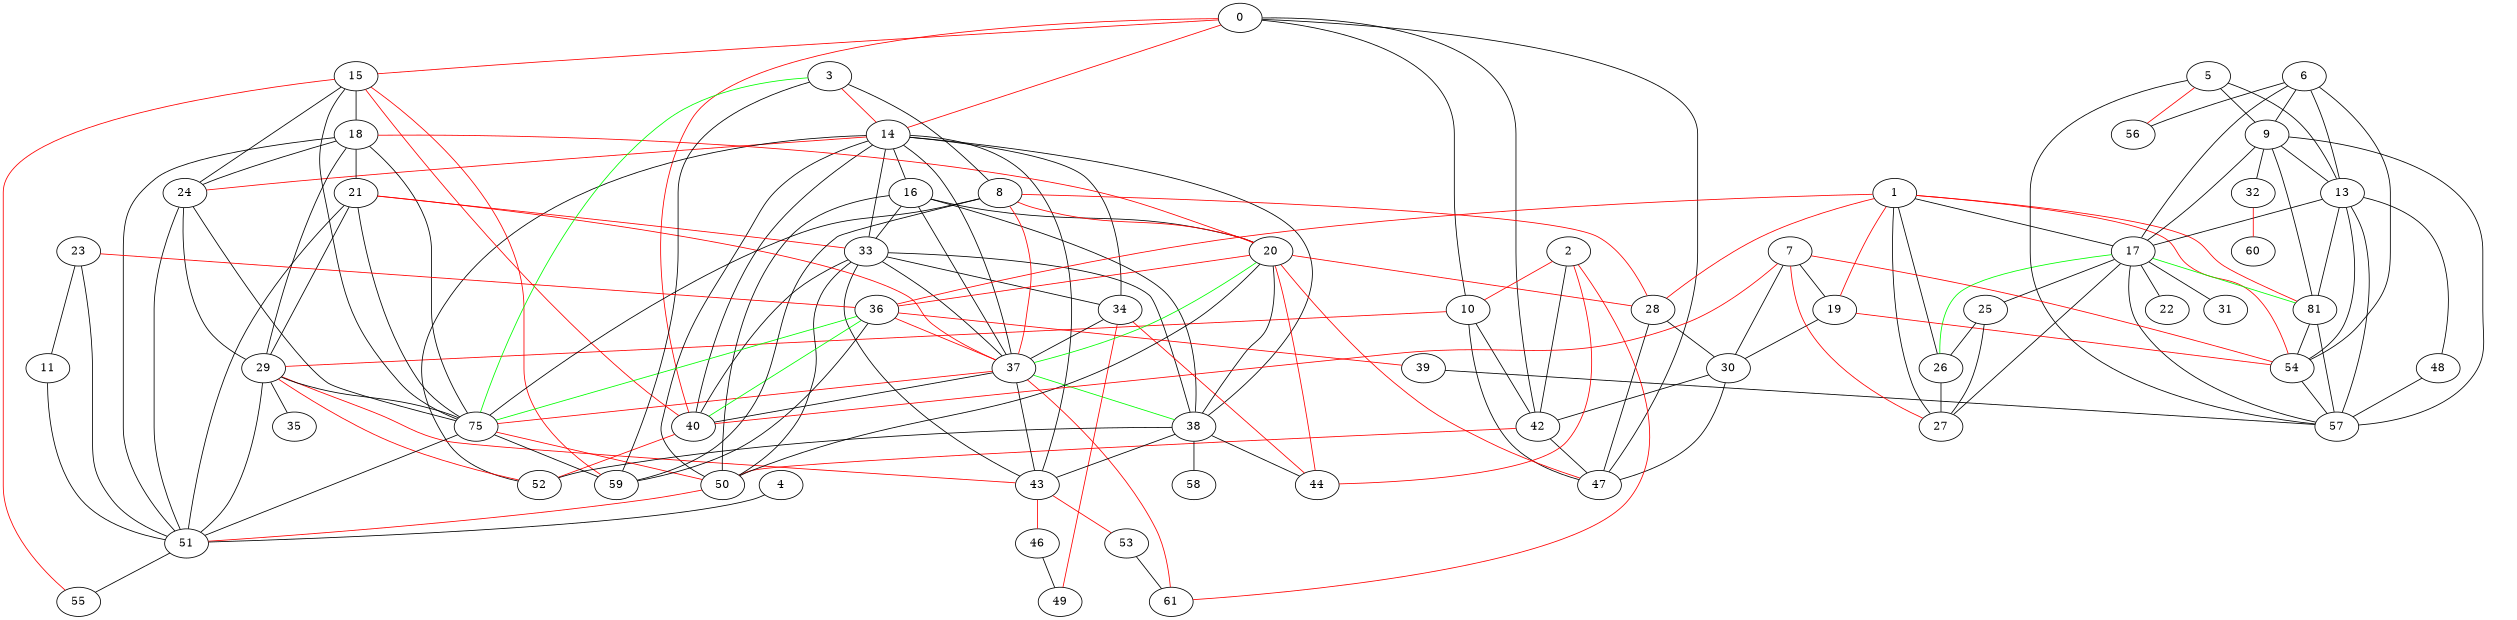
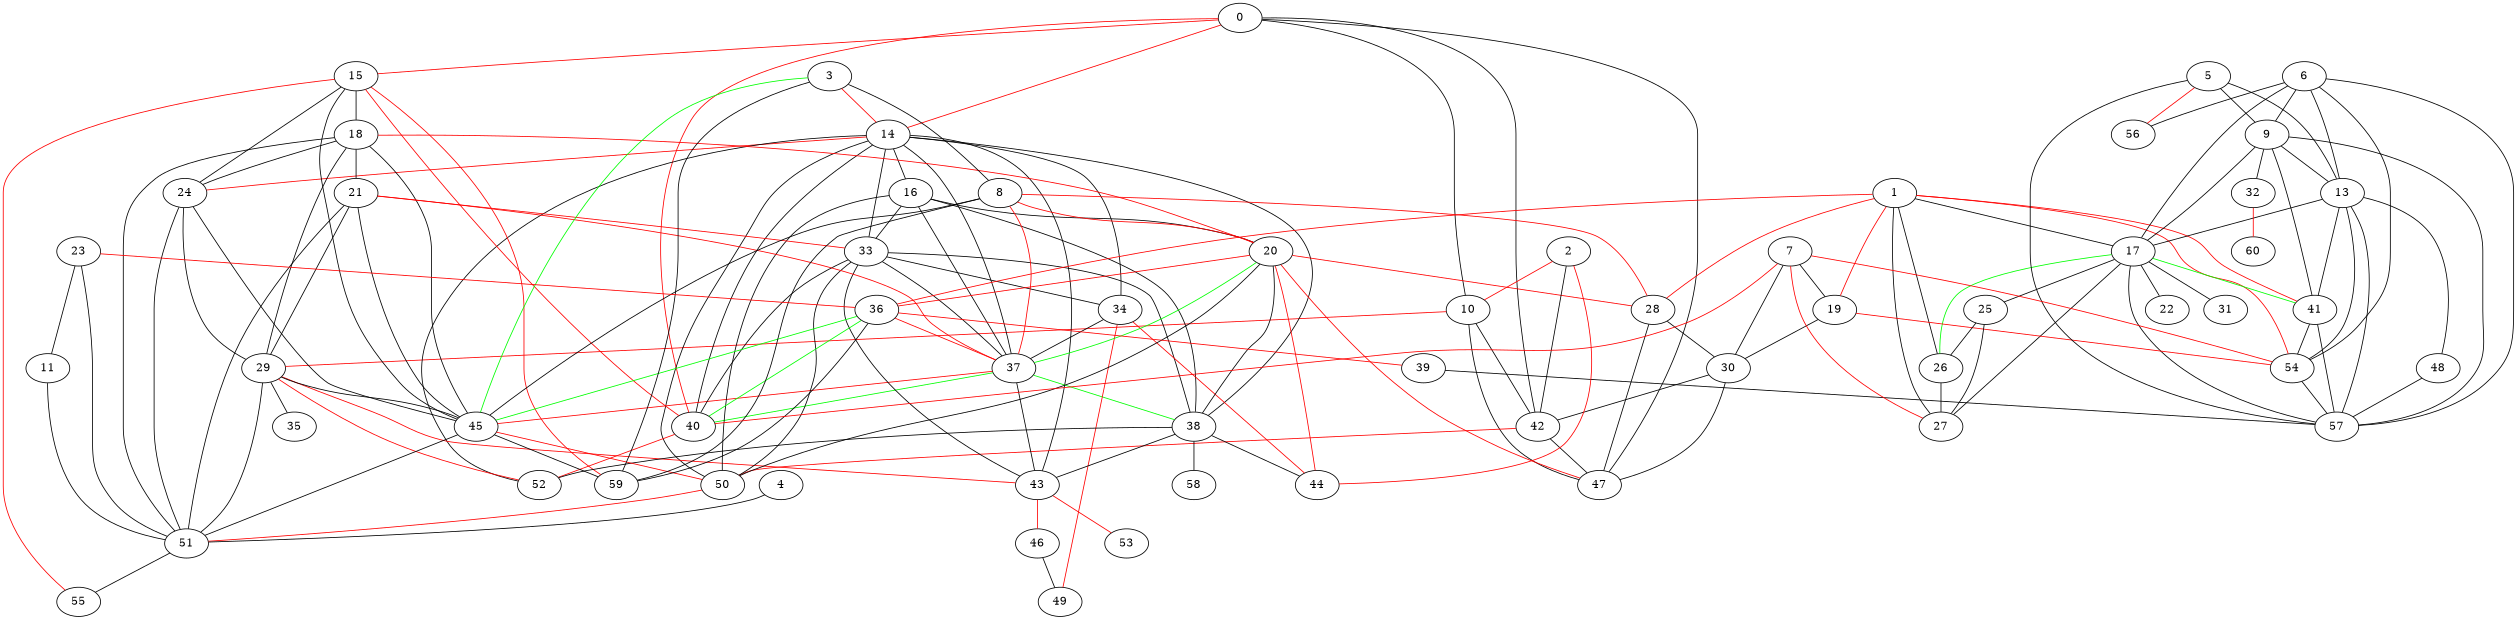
edge "6" -- "57": added
node "81": label "81" -> "41"
edge "37" -- "40": color black -> green
node "75": label "75" -> "45"
node "61": removed
